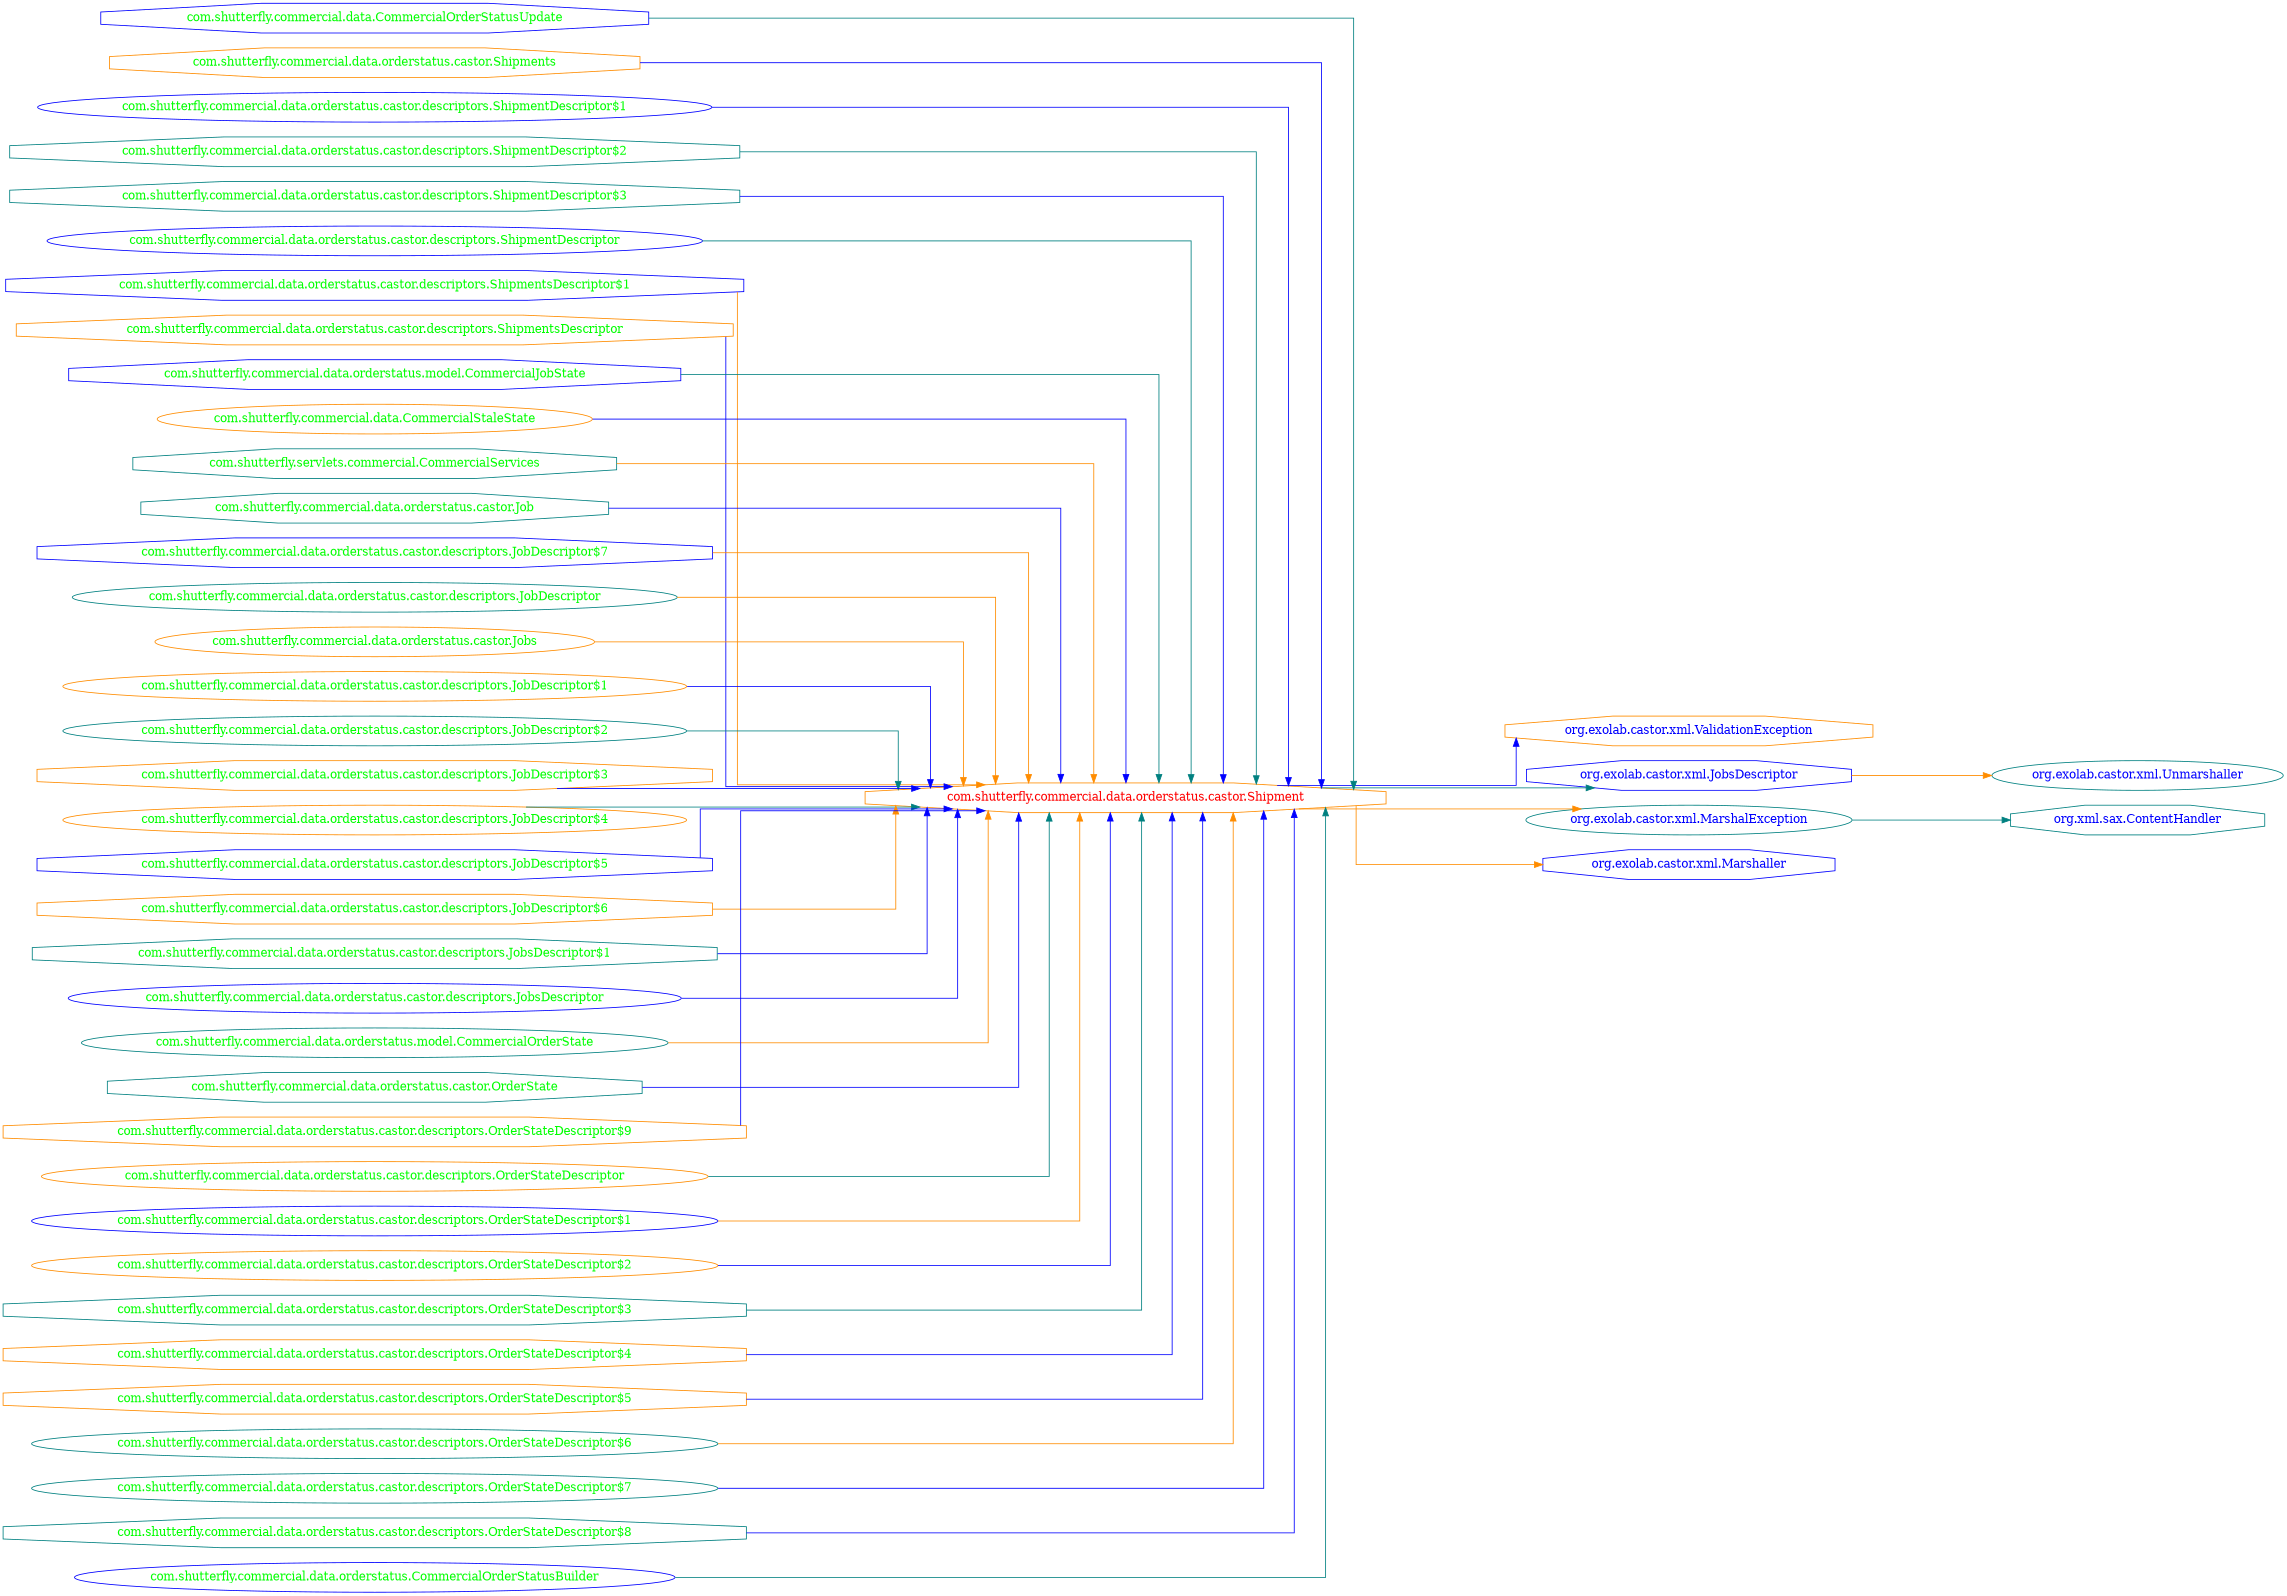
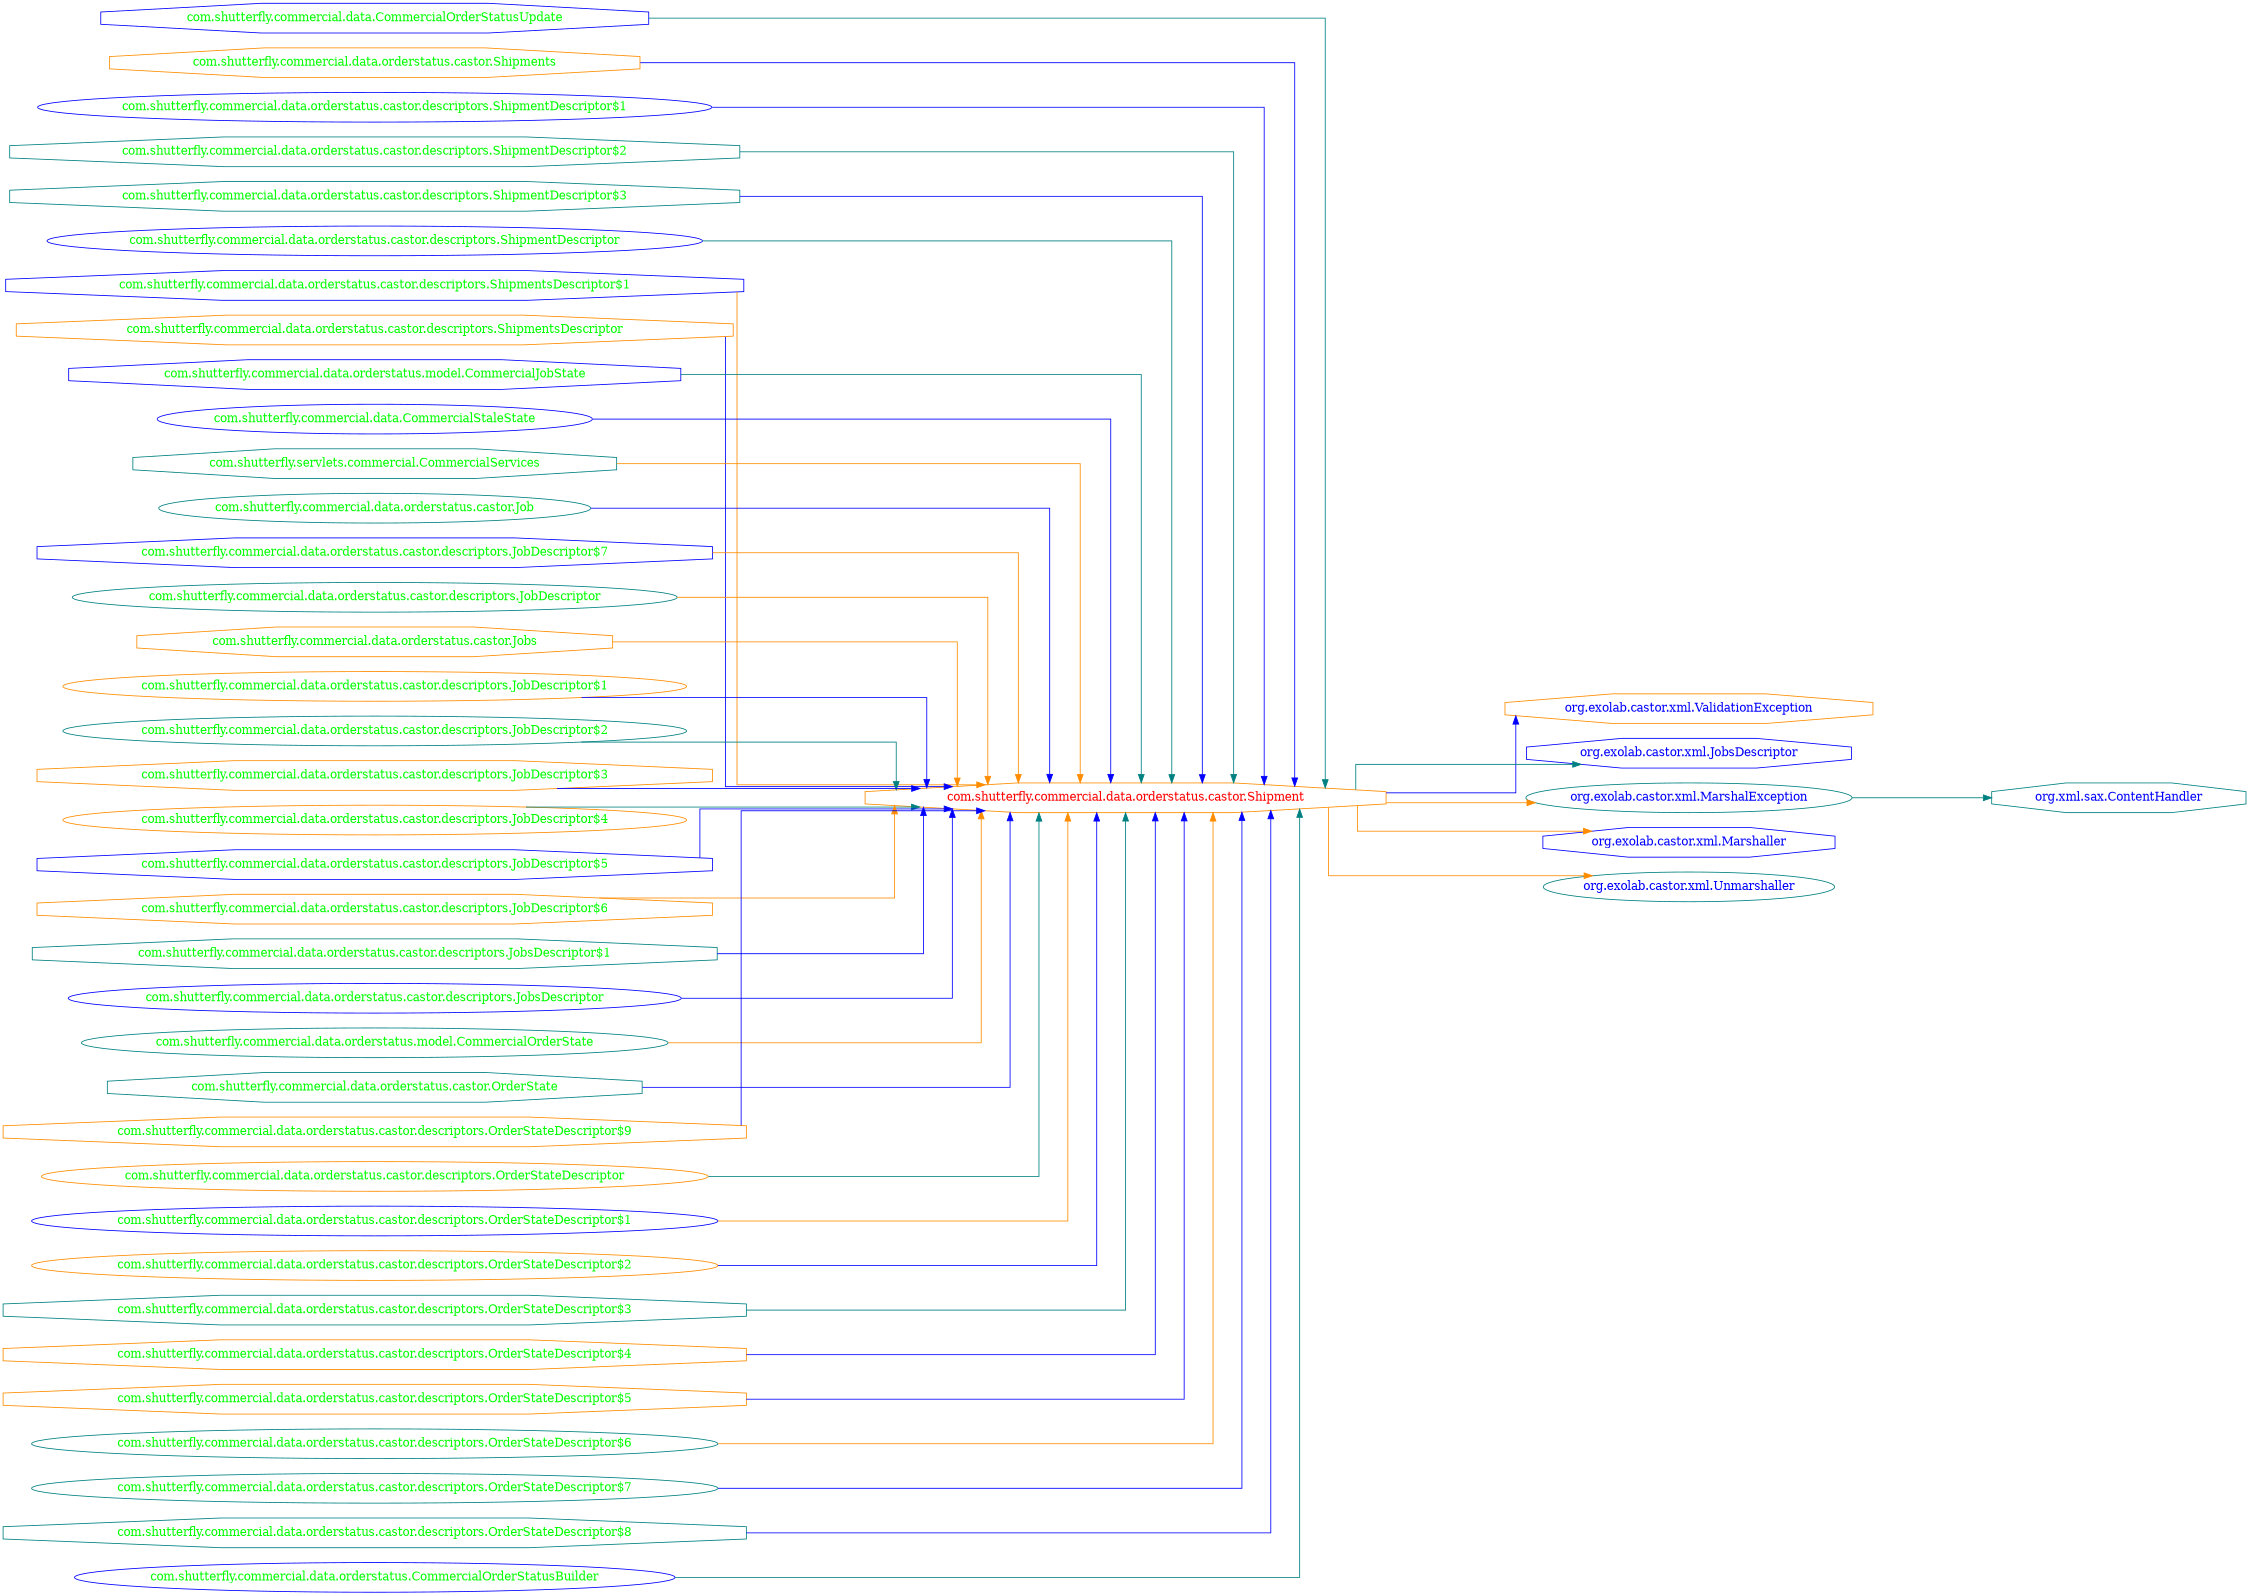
node "com.shutterfly.commercial.data.CommercialStaleState": color darkorange -> blue
node "com.shutterfly.commercial.data.orderstatus.castor.Job": shape octagon -> ellipse
node "com.shutterfly.commercial.data.orderstatus.castor.Jobs": shape ellipse -> octagon
edge "org.exolab.castor.xml.JobsDescriptor" -> "org.exolab.castor.xml.Unmarshaller": now "com.shutterfly.commercial.data.orderstatus.castor.Shipment" -> "org.exolab.castor.xml.Unmarshaller"
